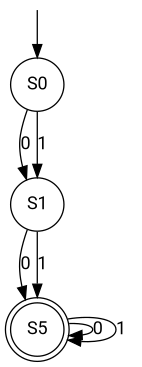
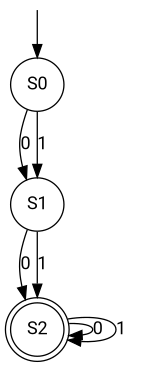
node "S5": label "S5" -> "S2"
